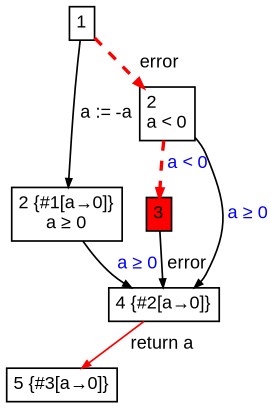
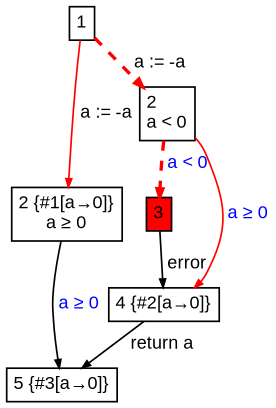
edge "1" -> "2 a < 0": label " error" -> " a := -a"
edge "1" -> "2 {#1[a→0]} a ≥ 0": color black -> #ff0000
edge "2 a < 0" -> "4 {#2[a→0]}": color black -> #ff0000
edge "2 {#1[a→0]} a ≥ 0" -> "4 {#2[a→0]}": now "2 {#1[a→0]} a ≥ 0" -> "5 {#3[a→0]}"
edge "4 {#2[a→0]}" -> "5 {#3[a→0]}": color #ff0000 -> black
